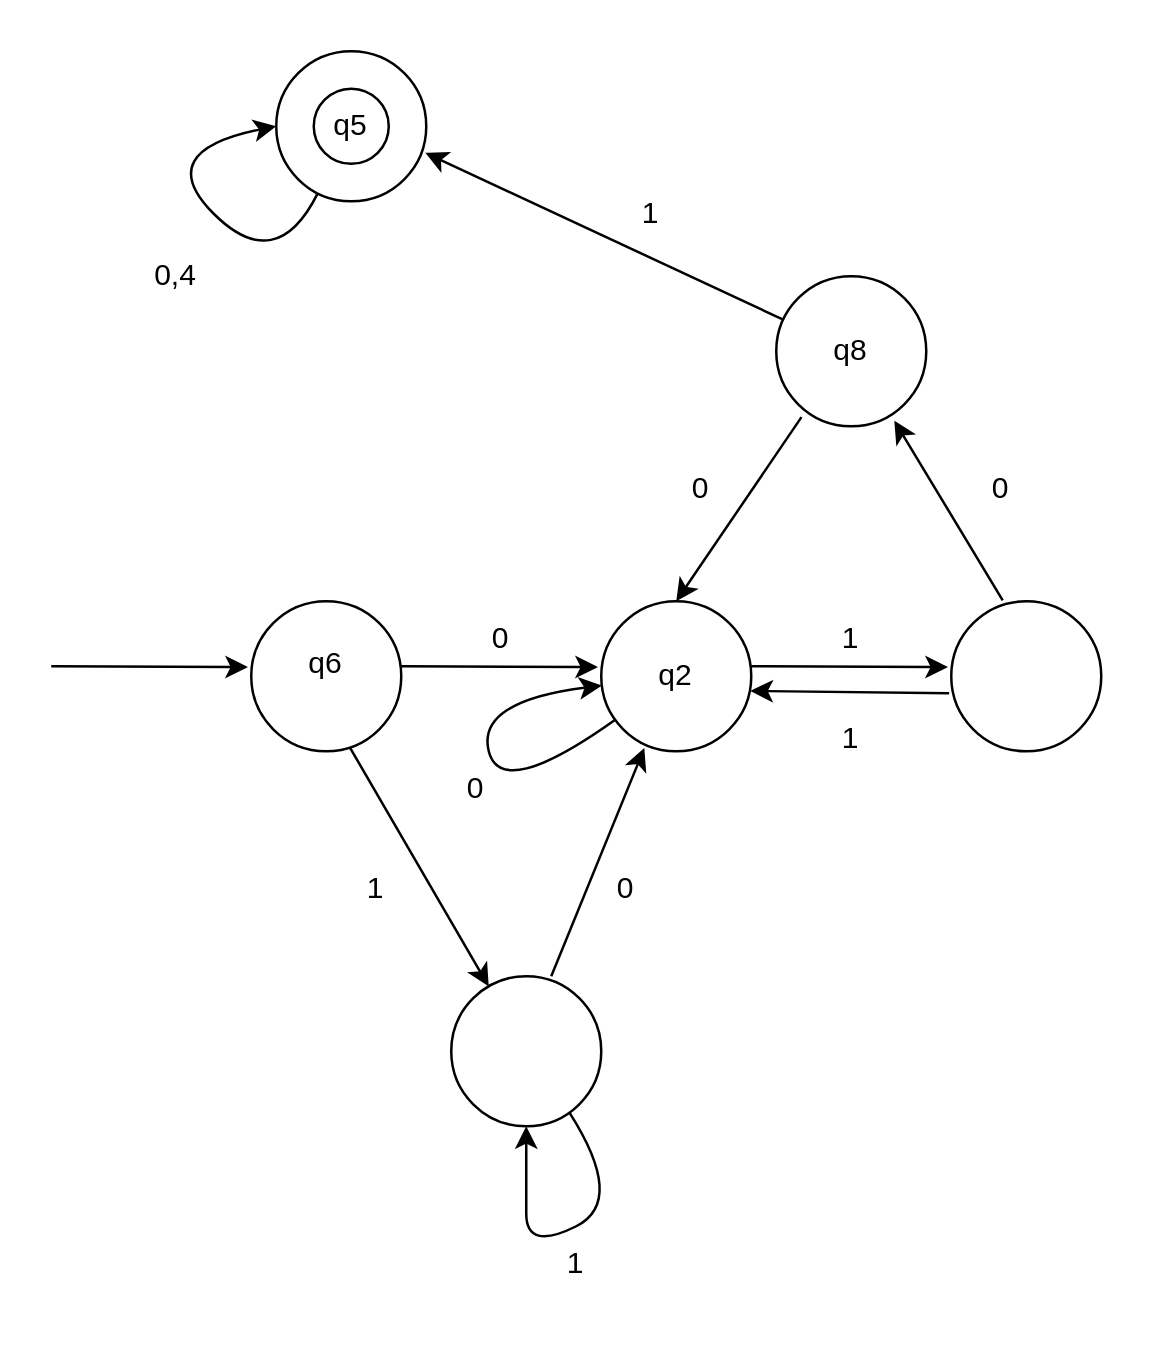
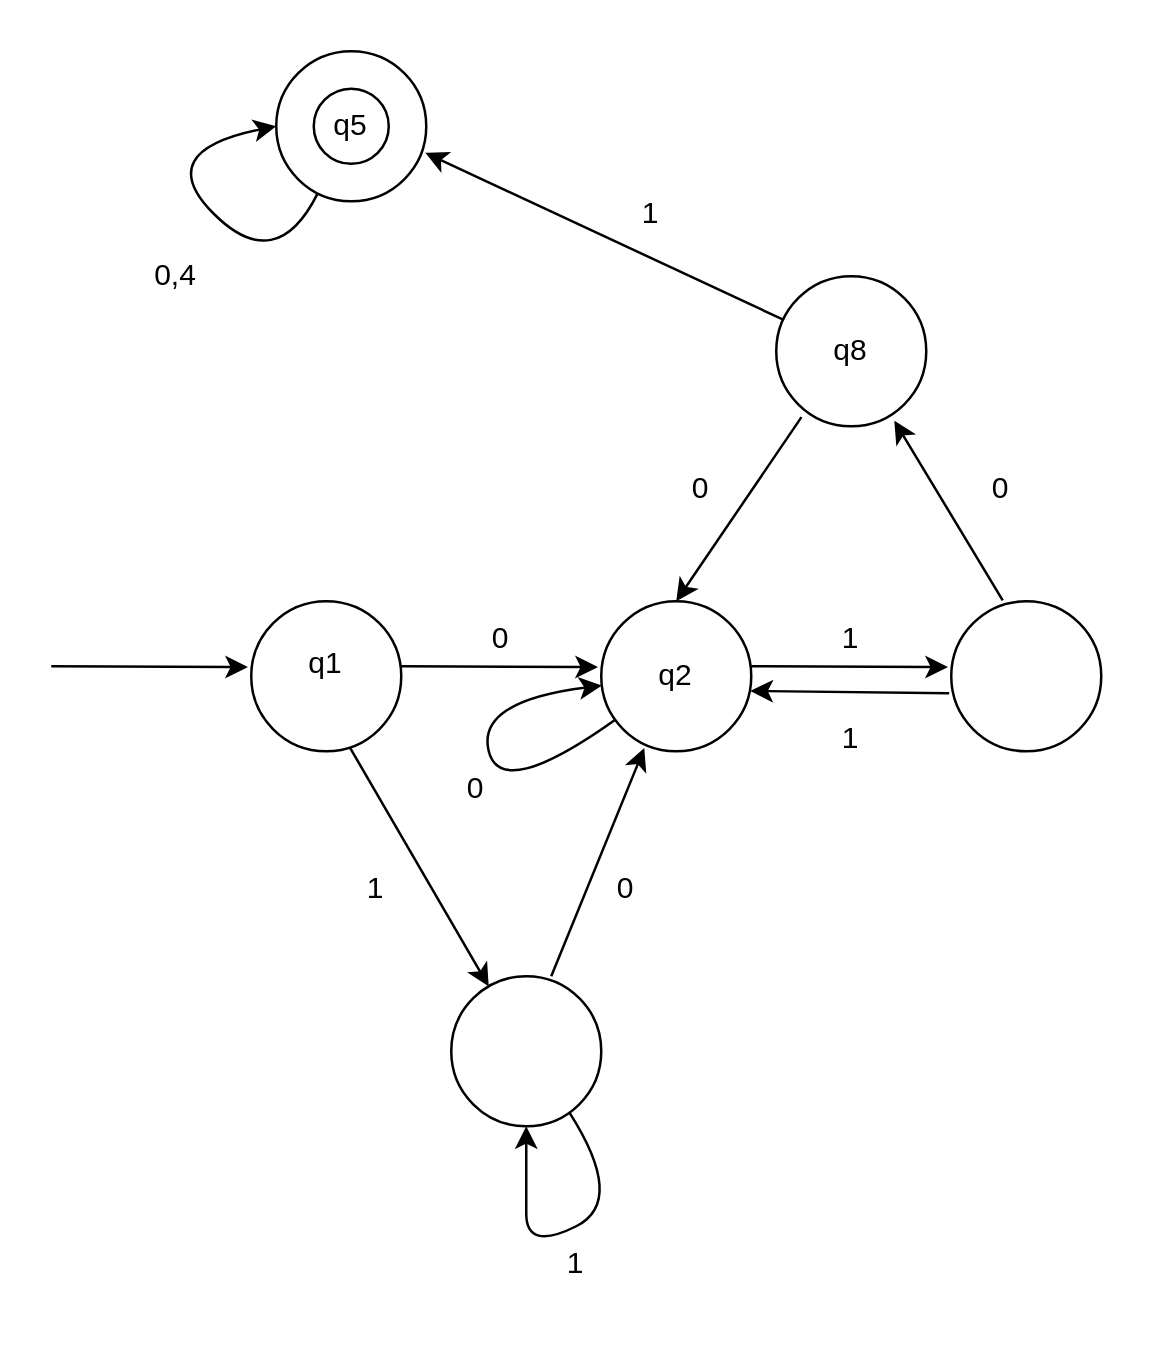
node "q6": label "q6" -> "q1"
